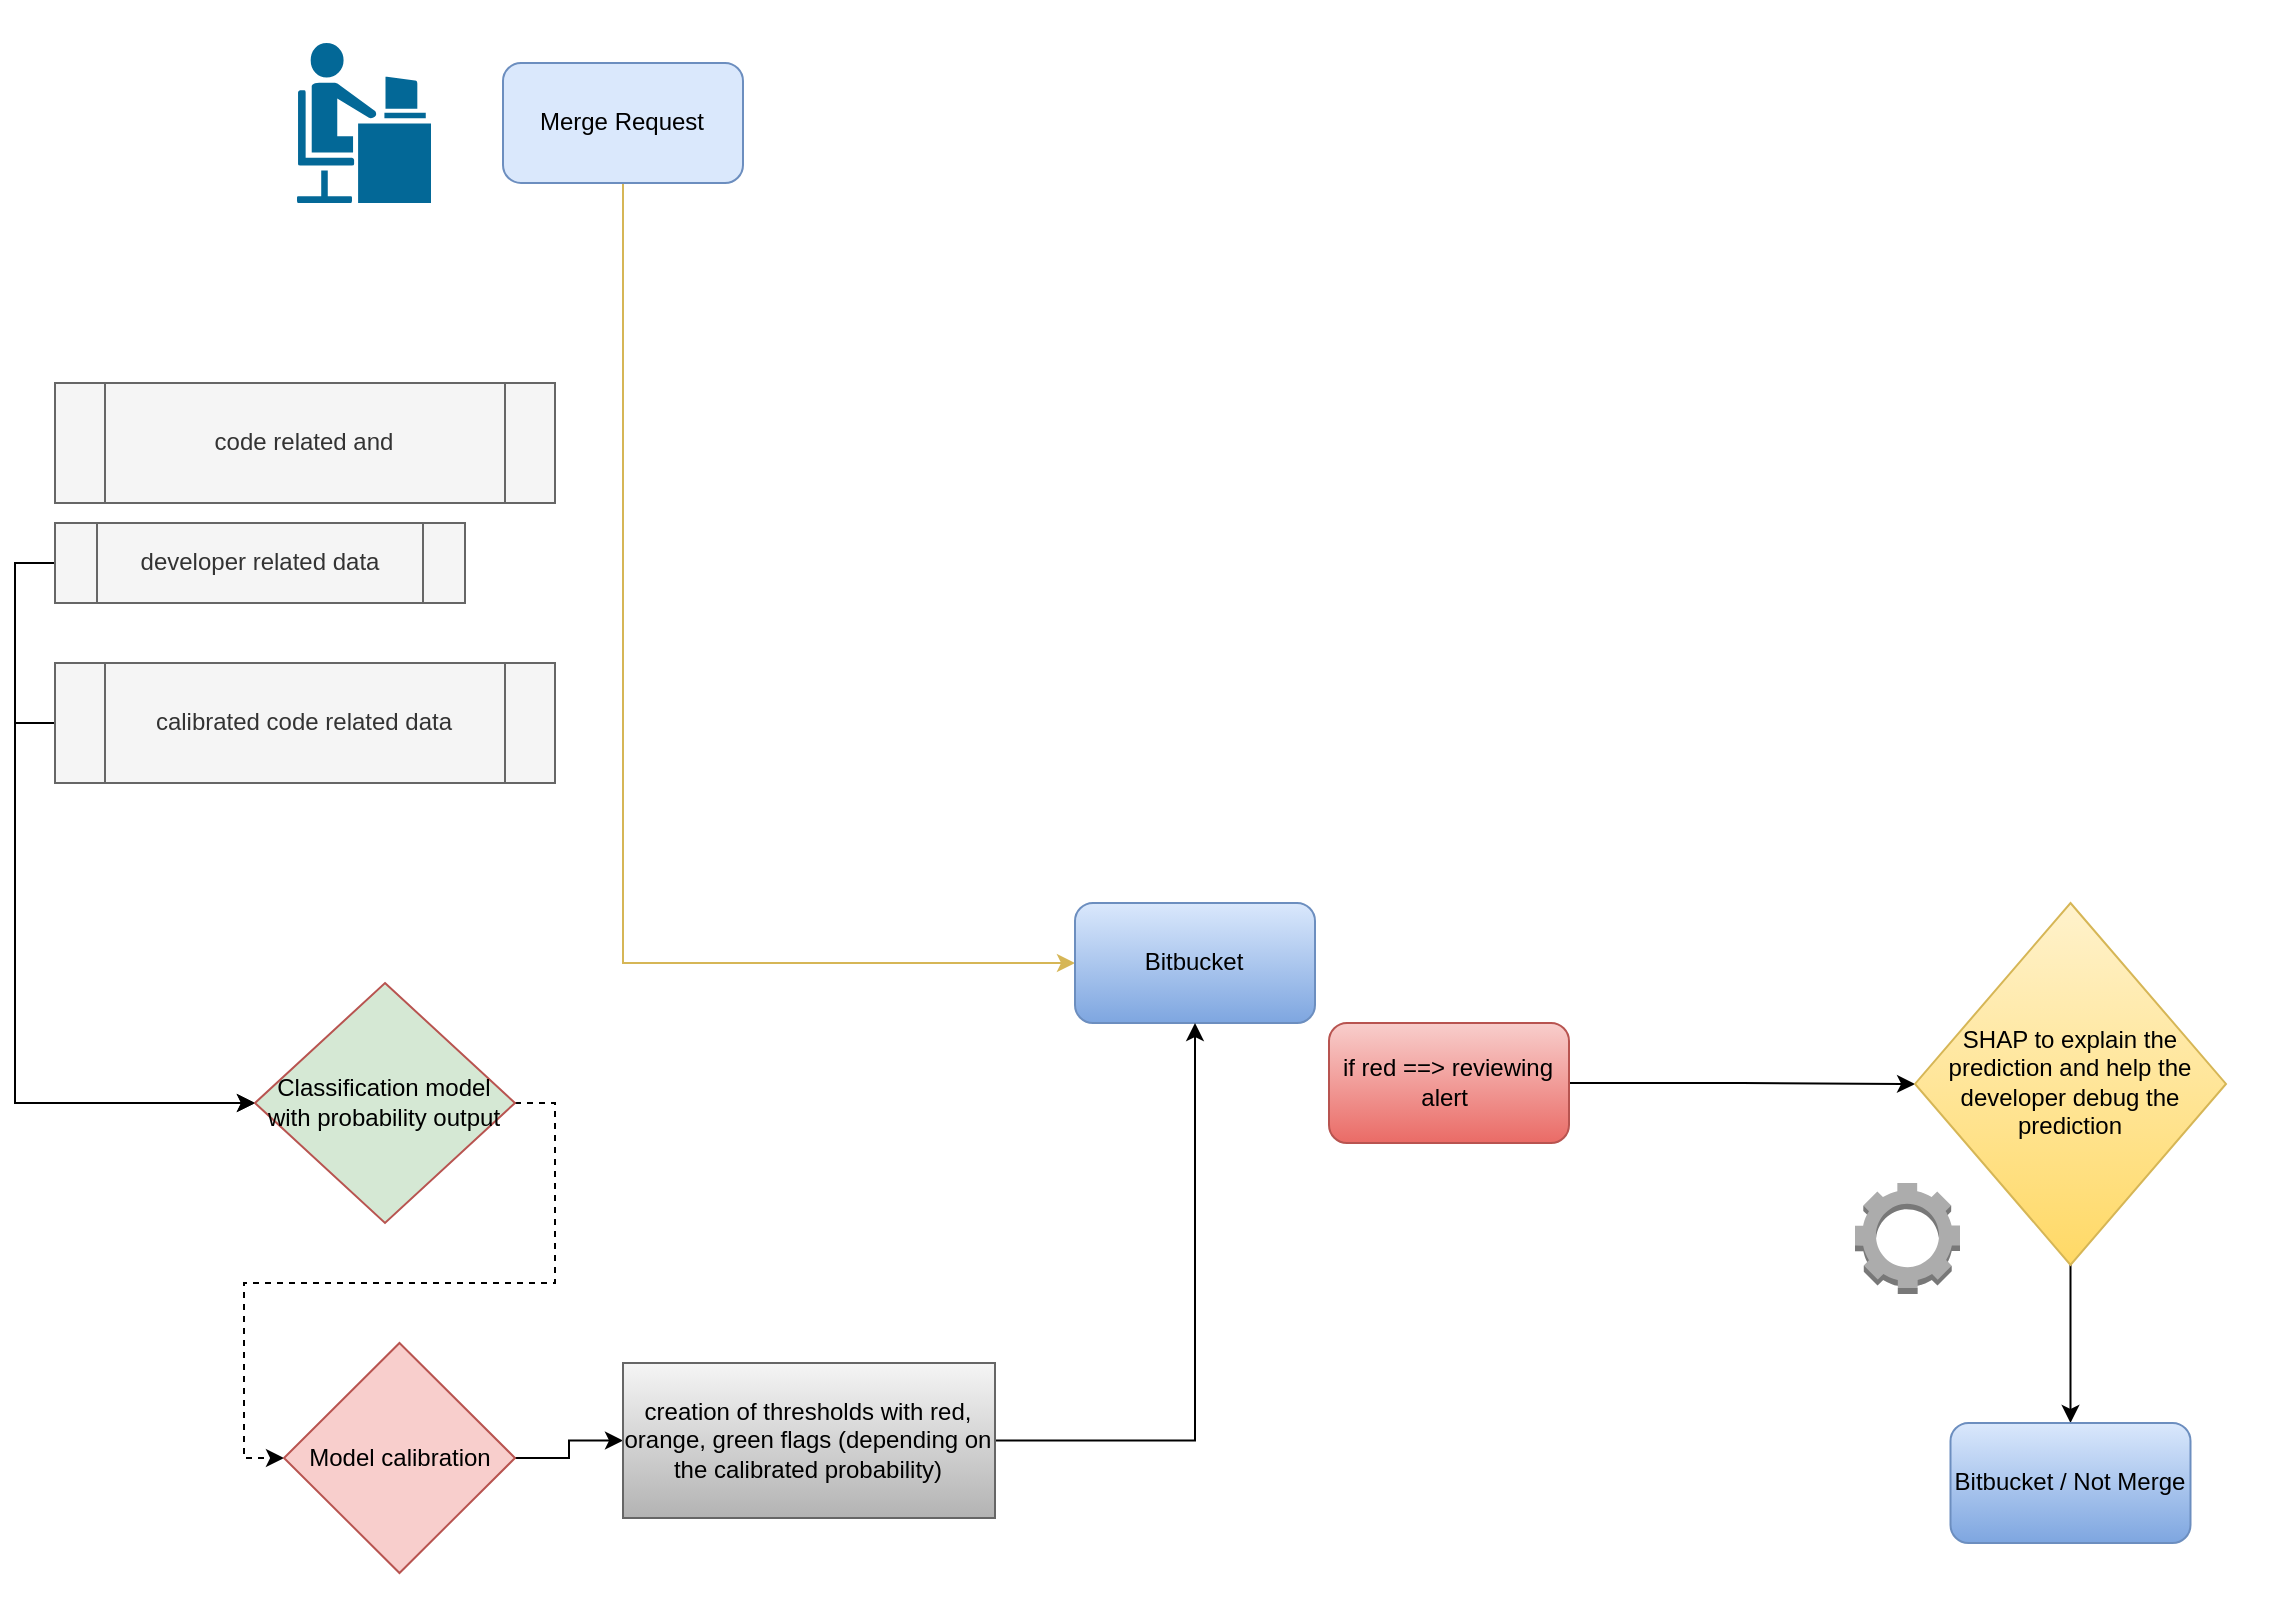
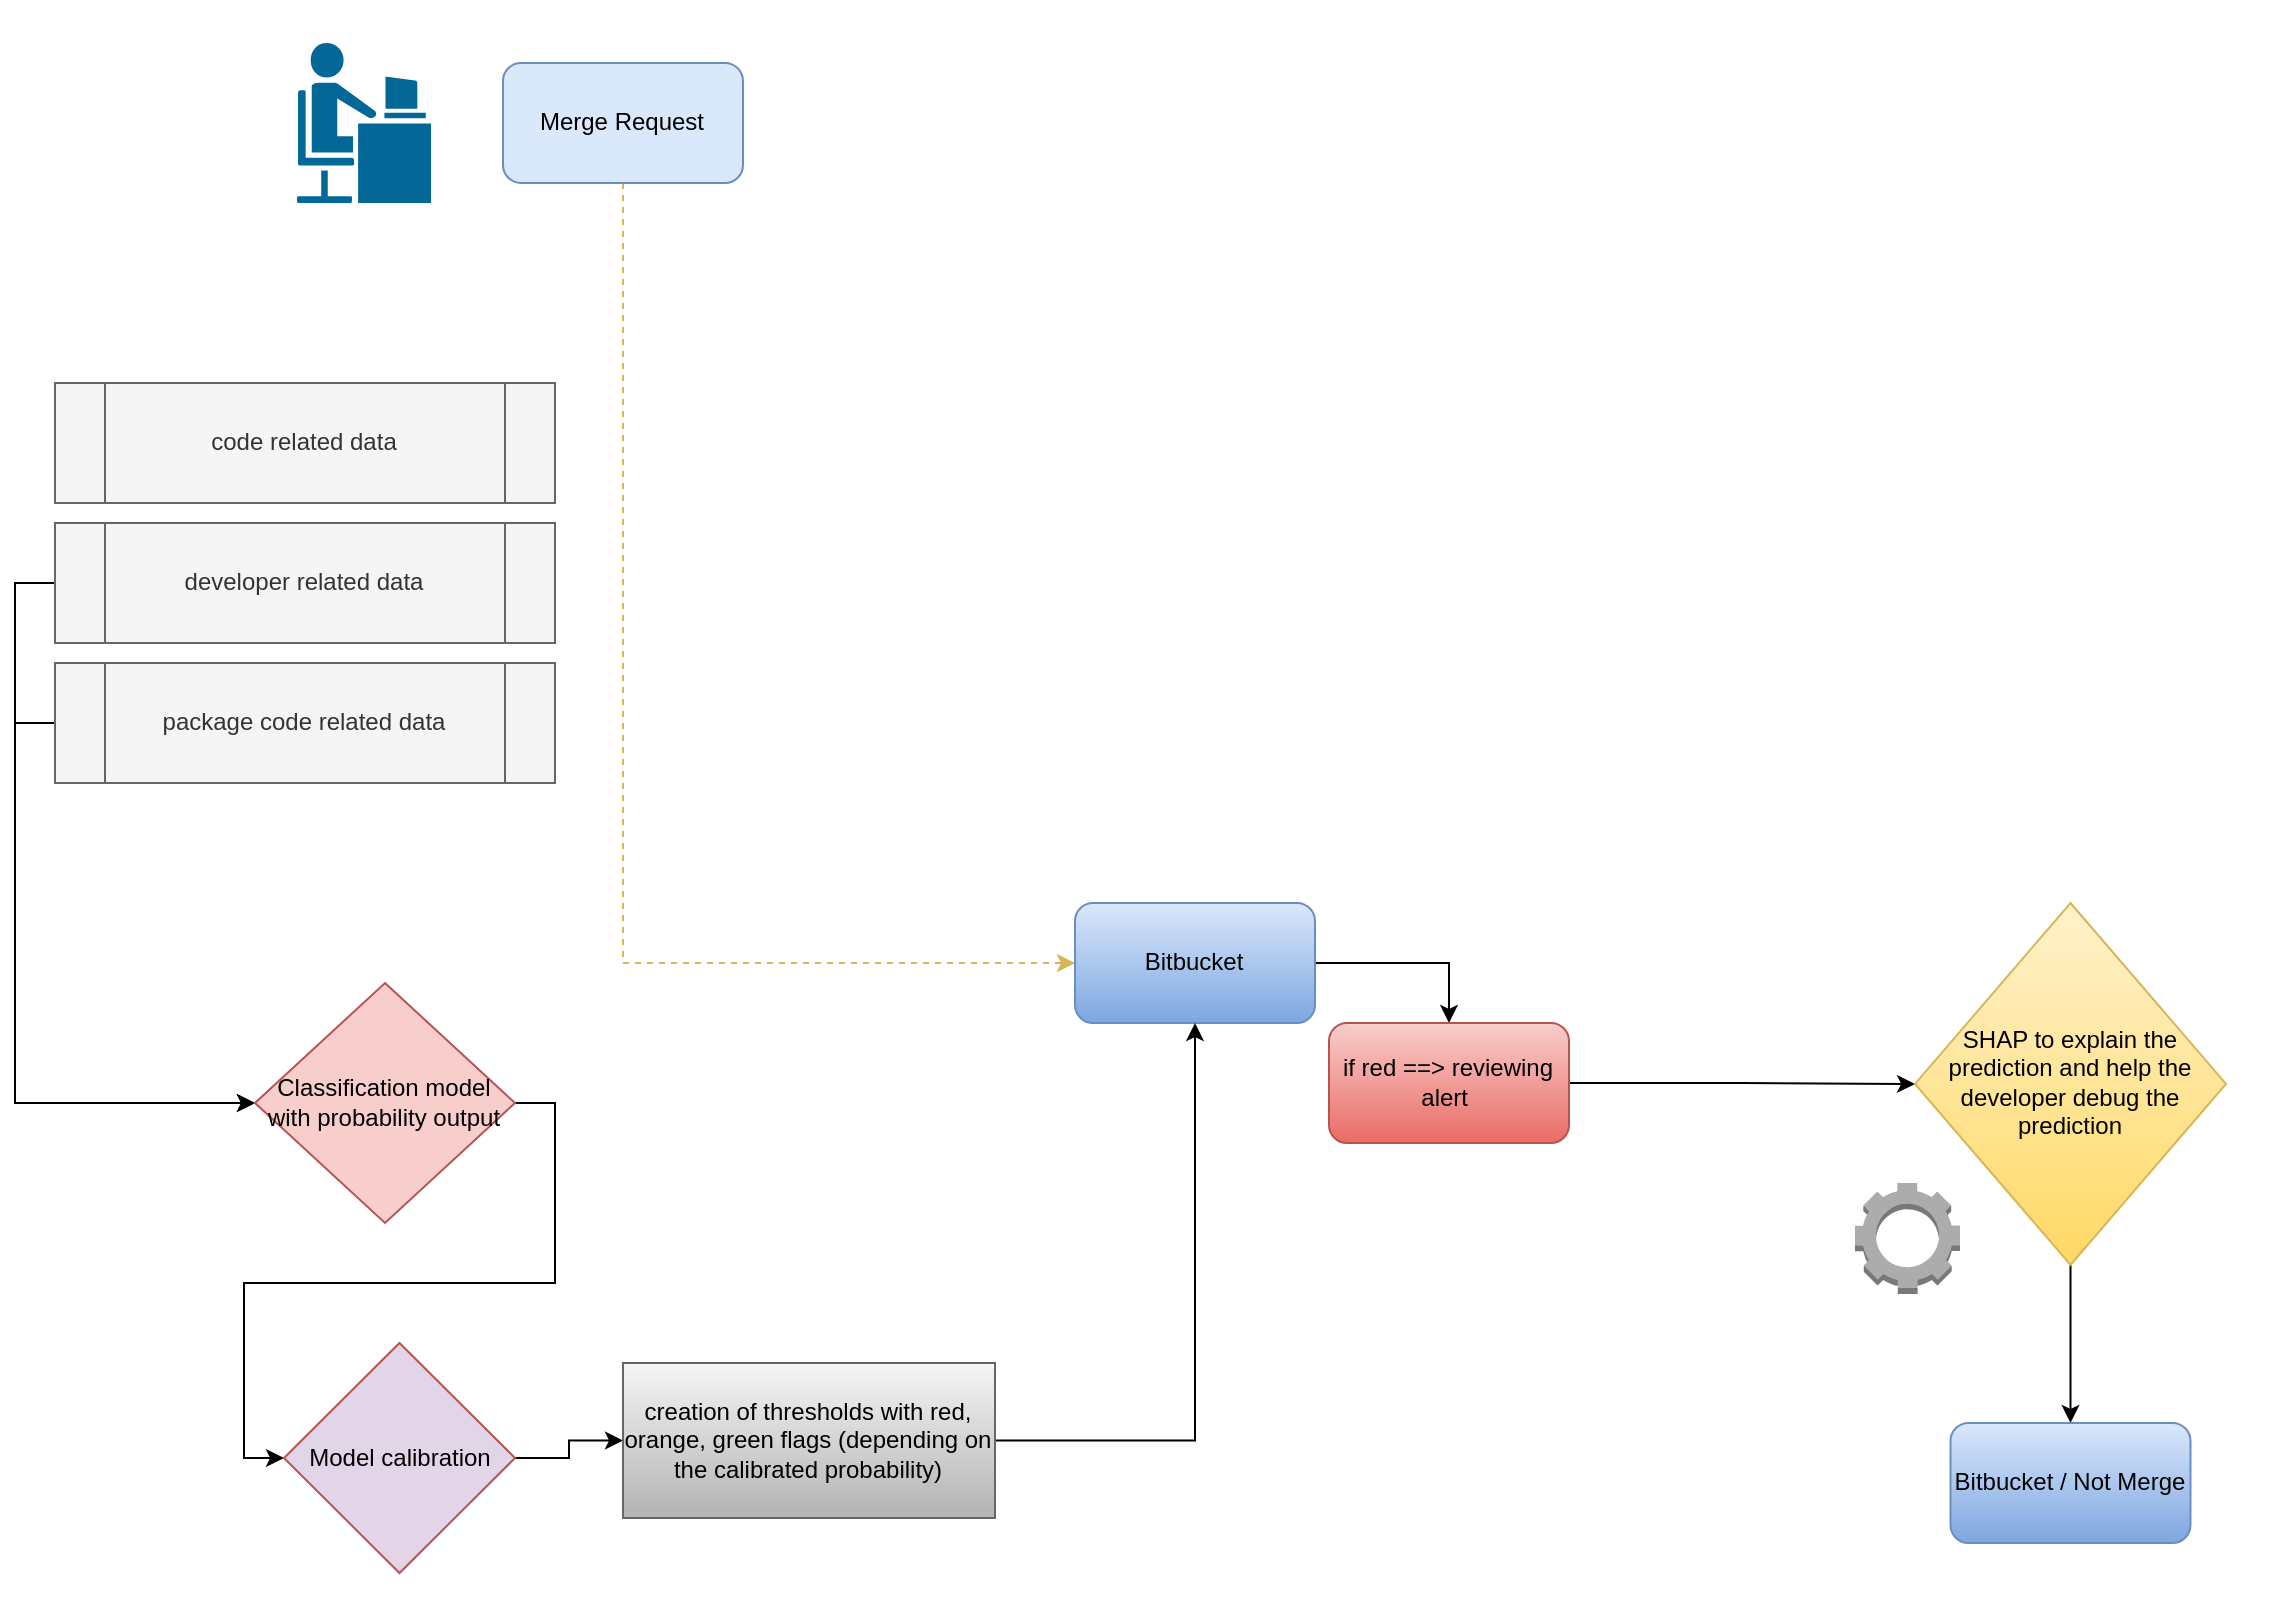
node "code related and": label "code related and" -> "code related data"
node "developer related data": size 410x80 -> 500x120
node "calibrated code related data": label "calibrated code related data" -> "package code related data"
edge "Merge Request" -> "Bitbucket": style solid -> dashed
edge "Bitbucket" -> "if red ==> reviewing alert": added
node "Classification model with probability output": fillcolor #d5e8d4 -> #f8cecc
edge "Classification model with probability output" -> "Model calibration": style dashed -> solid
node "Model calibration": fillcolor #f8cecc -> #e1d5e7
